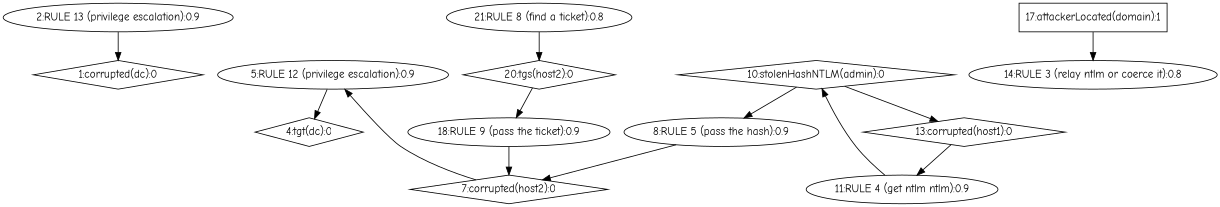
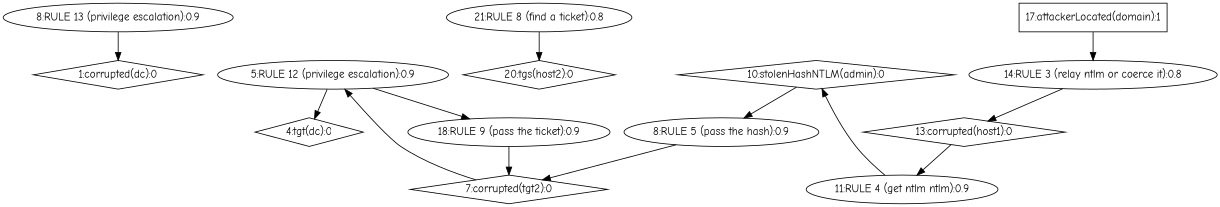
node "2:RULE 13 (privilege escalation):0.9": label "2:RULE 13 (privilege escalation):0.9" -> "8:RULE 13 (privilege escalation):0.9"
edge "20:tgs(host2):0" -> "18:RULE 9 (pass the ticket):0.9": now "5:RULE 12 (privilege escalation):0.9" -> "18:RULE 9 (pass the ticket):0.9"
edge "10:stolenHashNTLM(admin):0" -> "13:corrupted(host1):0": now "14:RULE 3 (relay ntlm or coerce it):0.8" -> "13:corrupted(host1):0"
node "7:corrupted(host2):0": label "7:corrupted(host2):0" -> "7:corrupted(tgt2):0"
